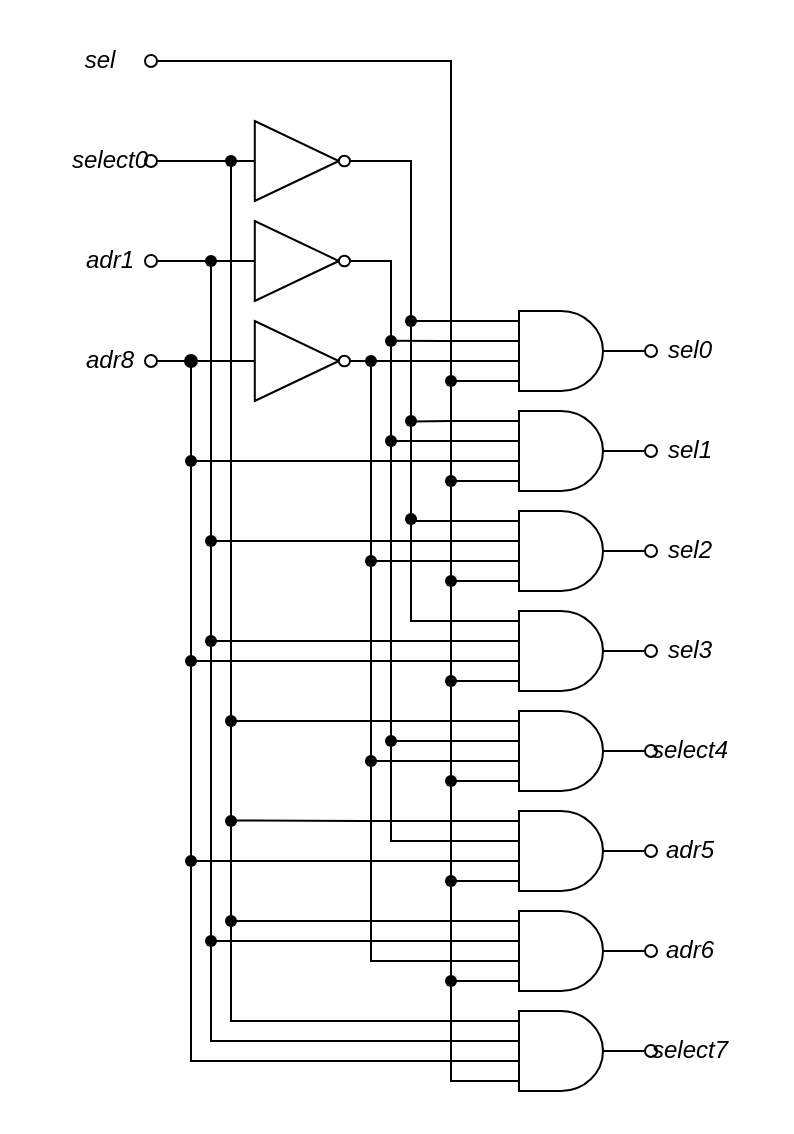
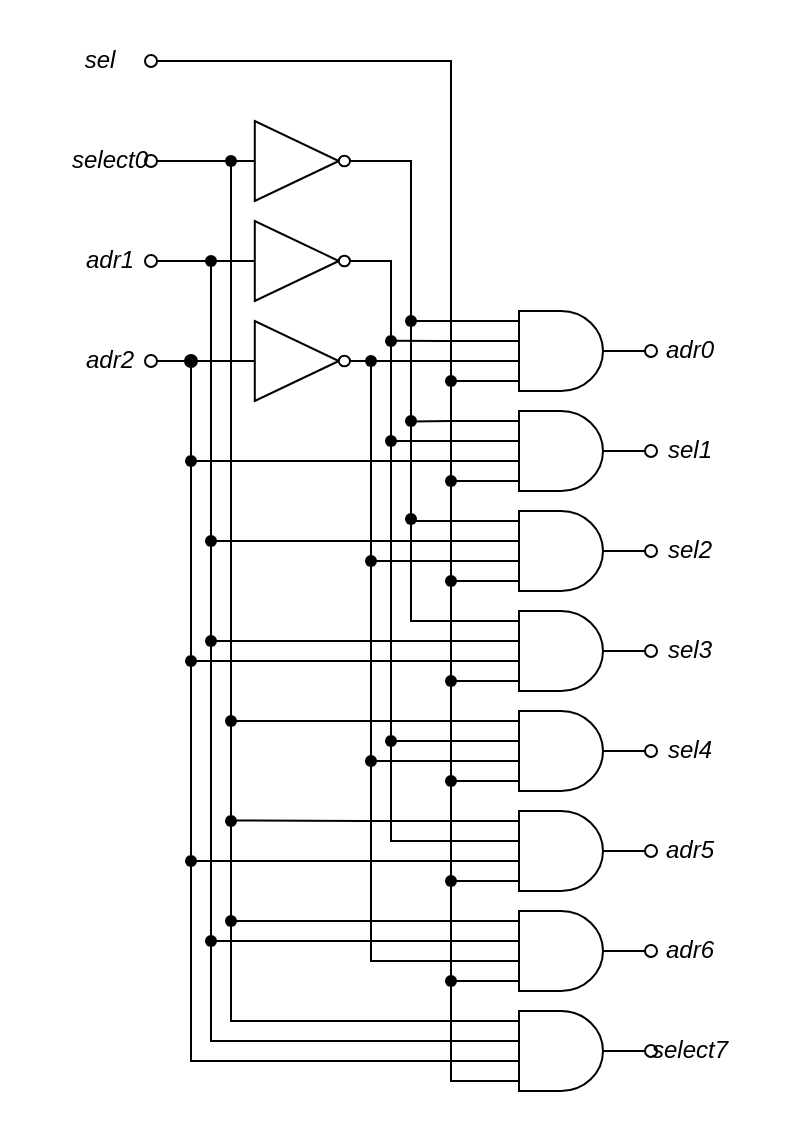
node "sel0": label "sel0" -> "adr0"
node "adr8": label "adr8" -> "adr2"
node "select4": label "select4" -> "sel4"
